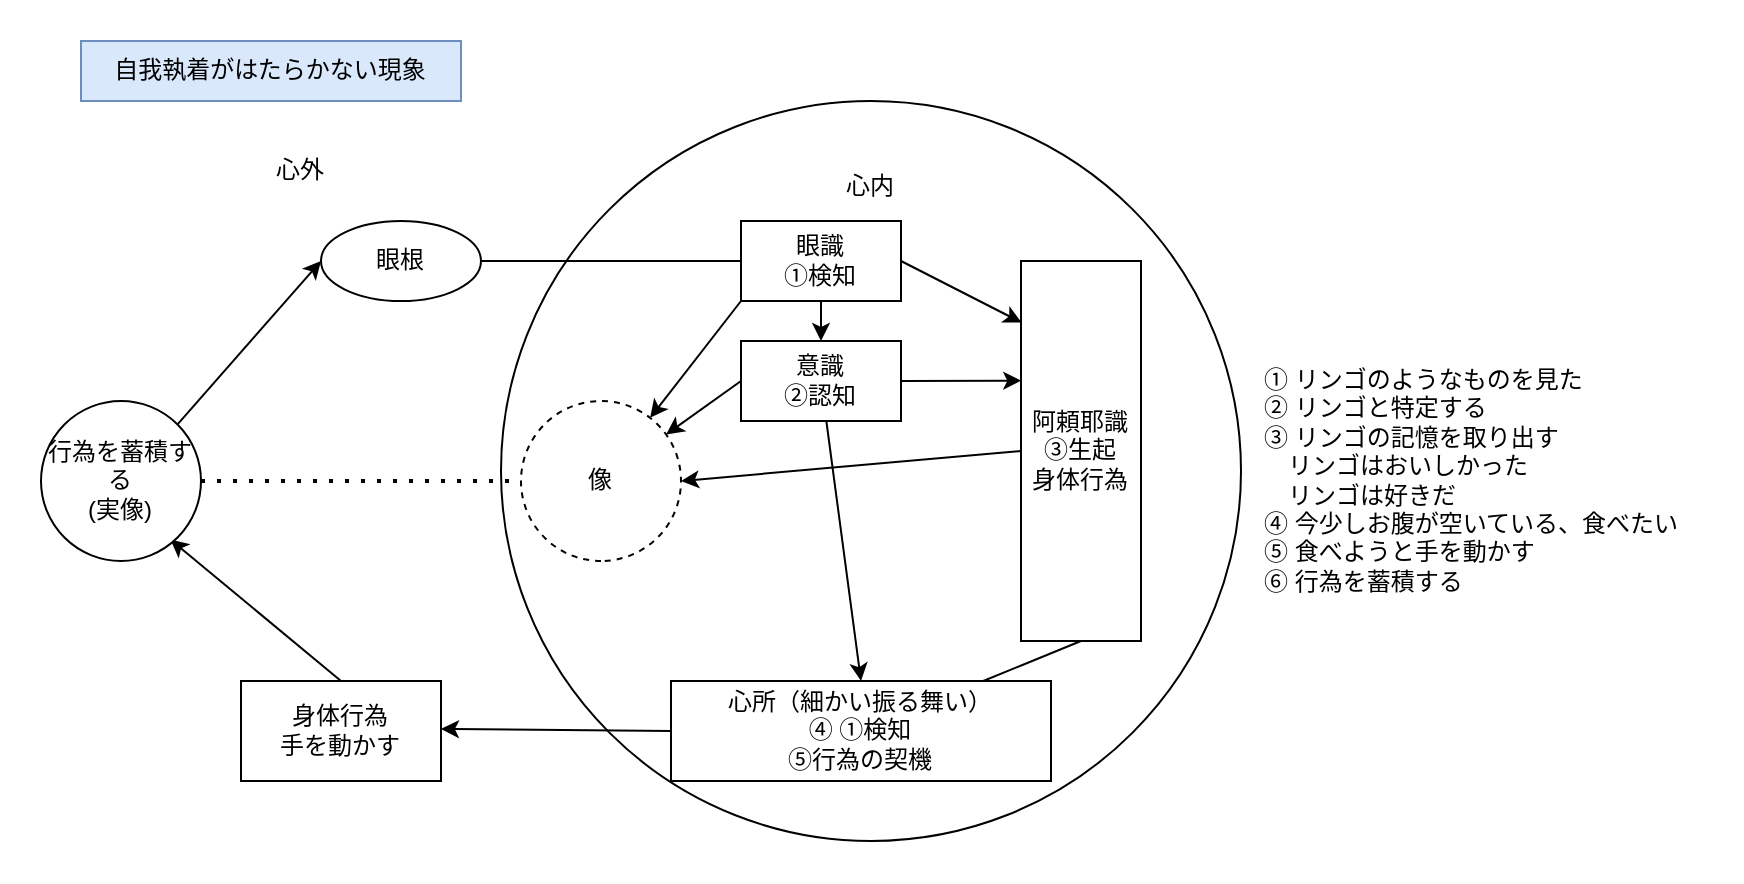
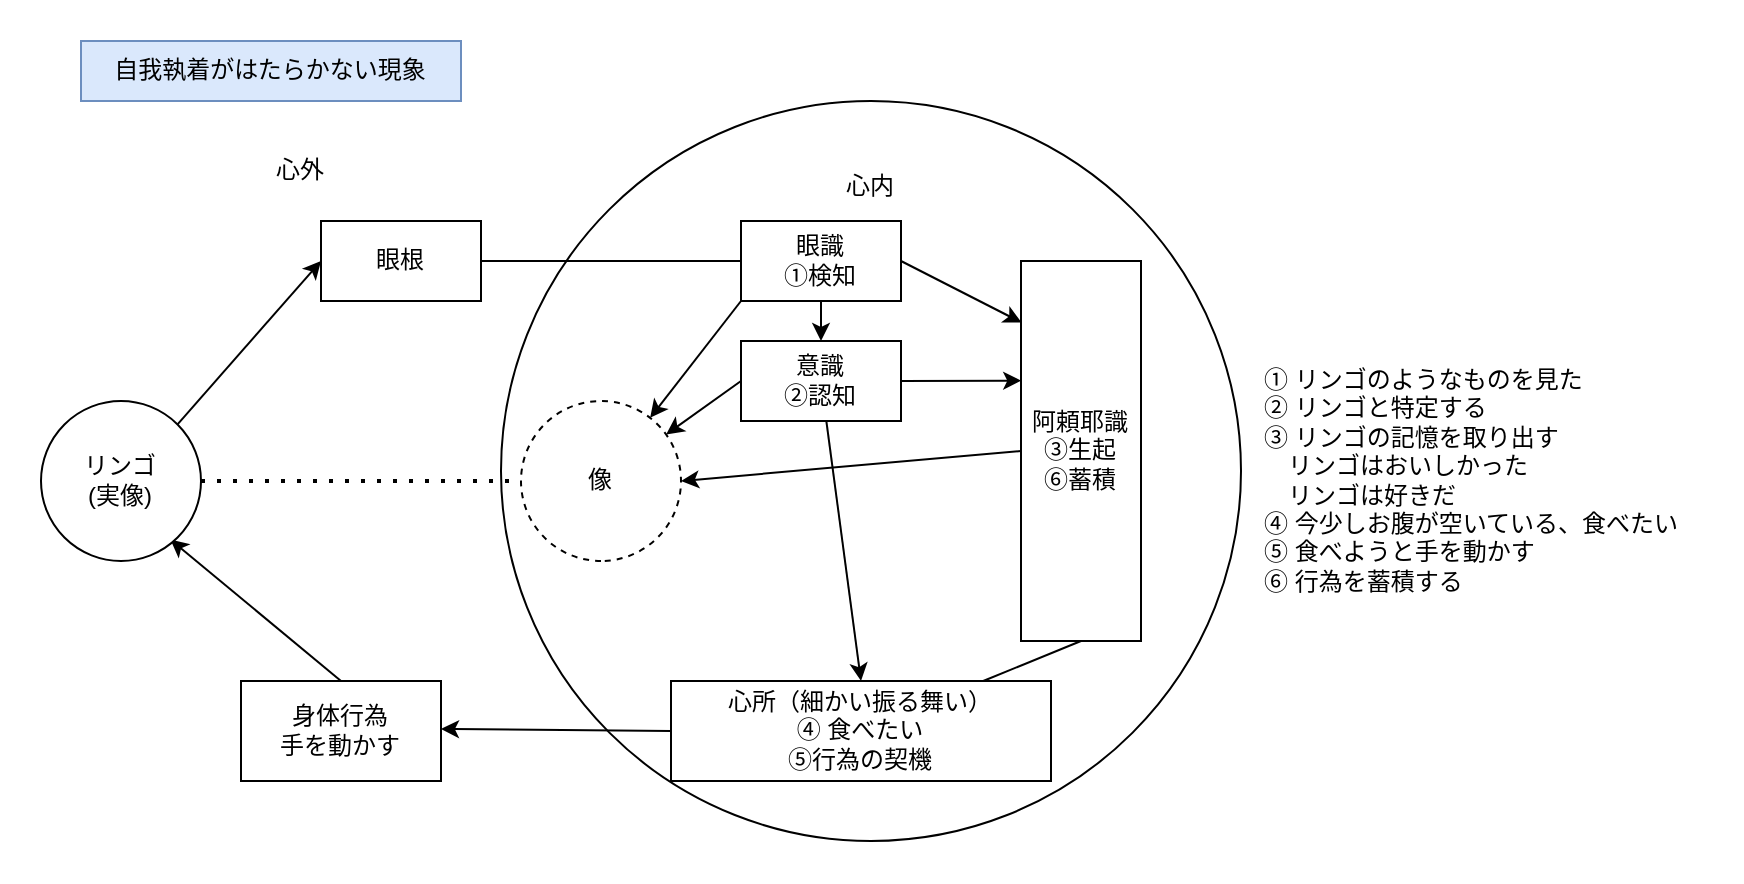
node "眼根": shape ellipse -> rectangle
node "阿頼耶識 ③生起 身体行為": label "阿頼耶識 ③生起 身体行為" -> "阿頼耶識 ③生起 ⑥蓄積"
node "行為を蓄積する (実像)": label "行為を蓄積する (実像)" -> "リンゴ (実像)"
node "心所（細かい振る舞い） ④ ①検知 ⑤行為の契機": label "心所（細かい振る舞い） ④ ①検知 ⑤行為の契機" -> "心所（細かい振る舞い） ④ 食べたい ⑤行為の契機"
